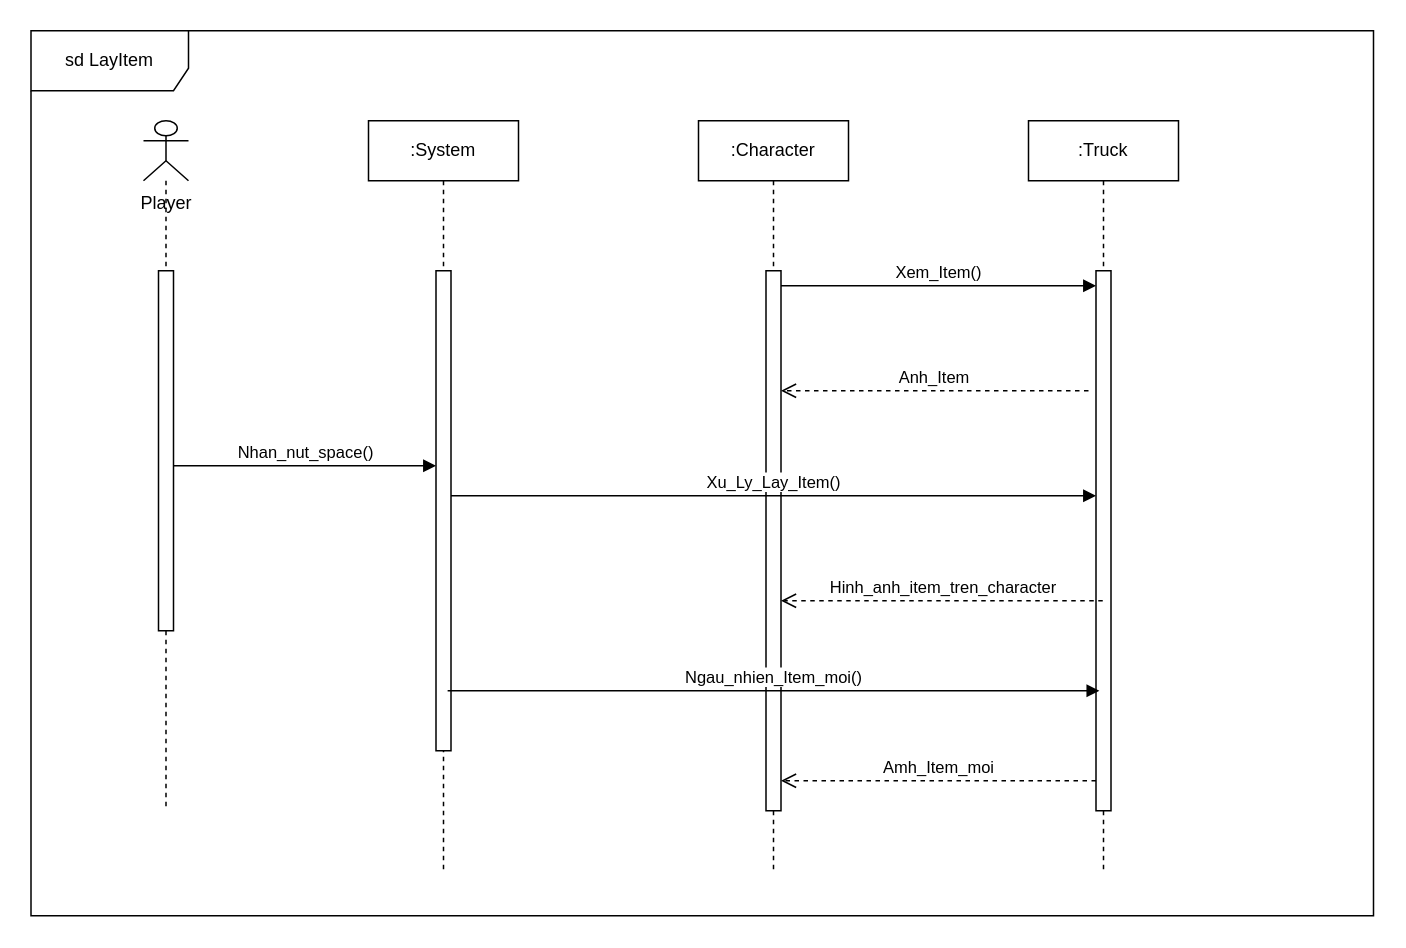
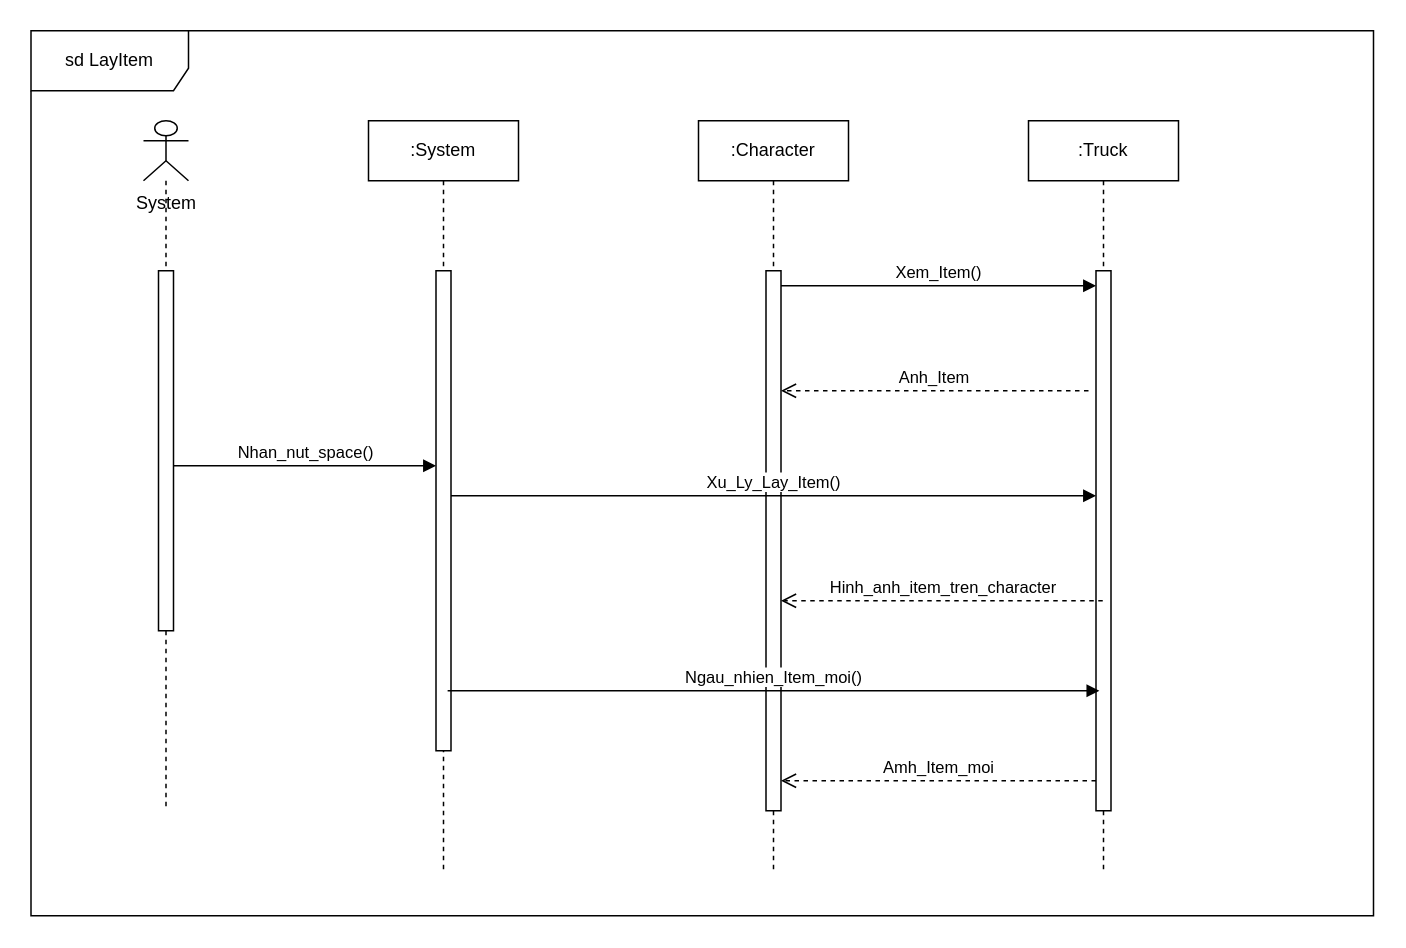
node "Player": label "Player" -> "System"
